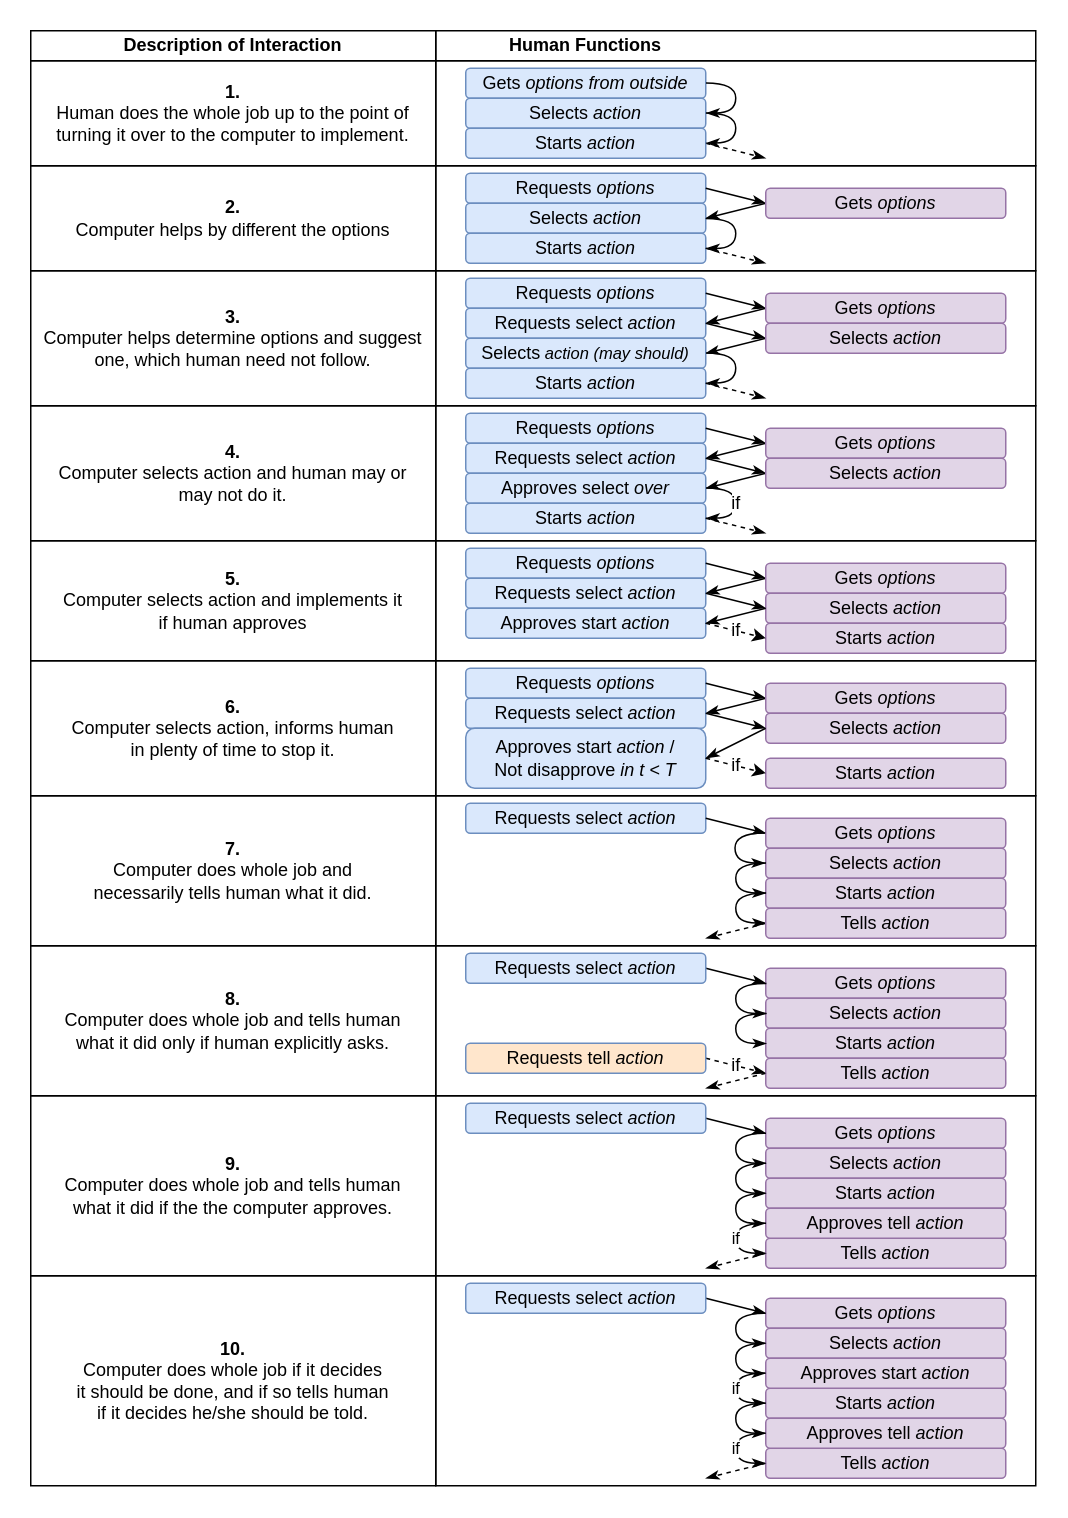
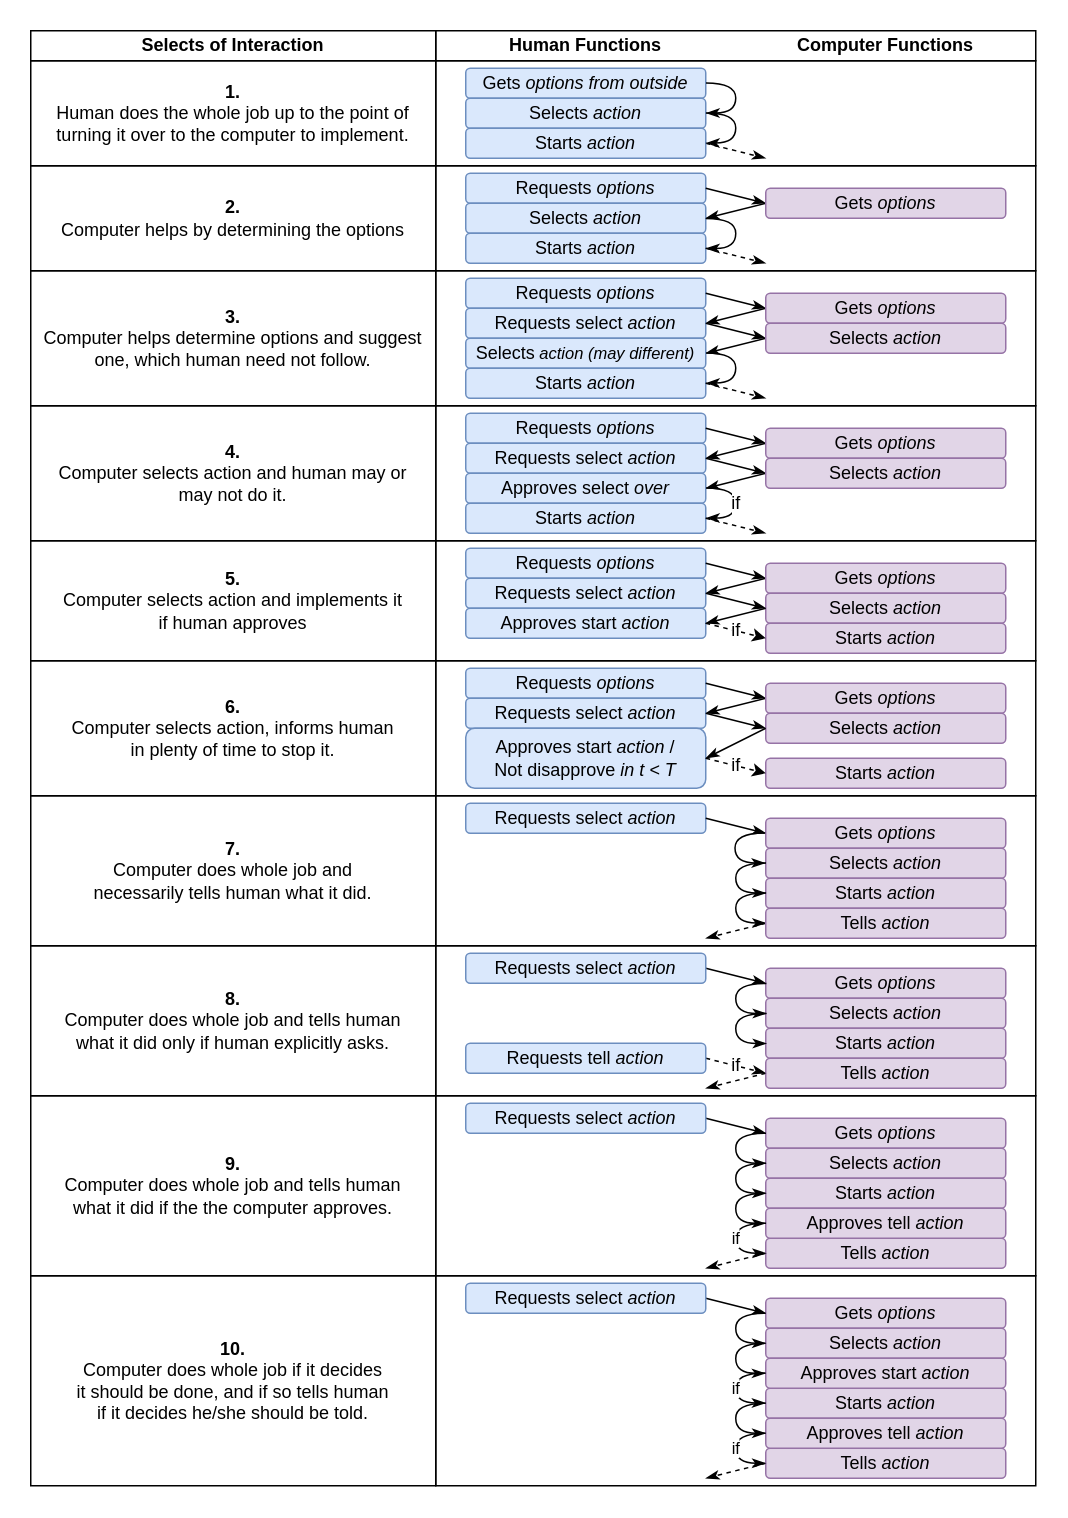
node "Description of Interaction": label "Description of Interaction" -> "Selects of Interaction"
node "Computer Functions": added
node "2. Computer helps by different the options": label "2. Computer helps by different the options" -> "2. Computer helps by determining the options"
node "Selects action (may should)": label "Selects action (may should)" -> "Selects action (may different)"
node "Requests tell action": fillcolor #ffe6cc -> #dae8fc
